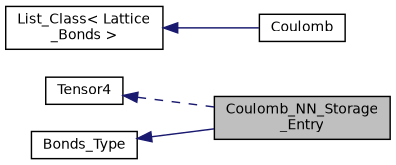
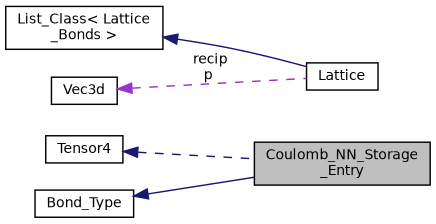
node "Coulomb": label "Coulomb" -> "Lattice"
node "Vec3d": added
node "Bonds_Type": label "Bonds_Type" -> "Bond_Type"
